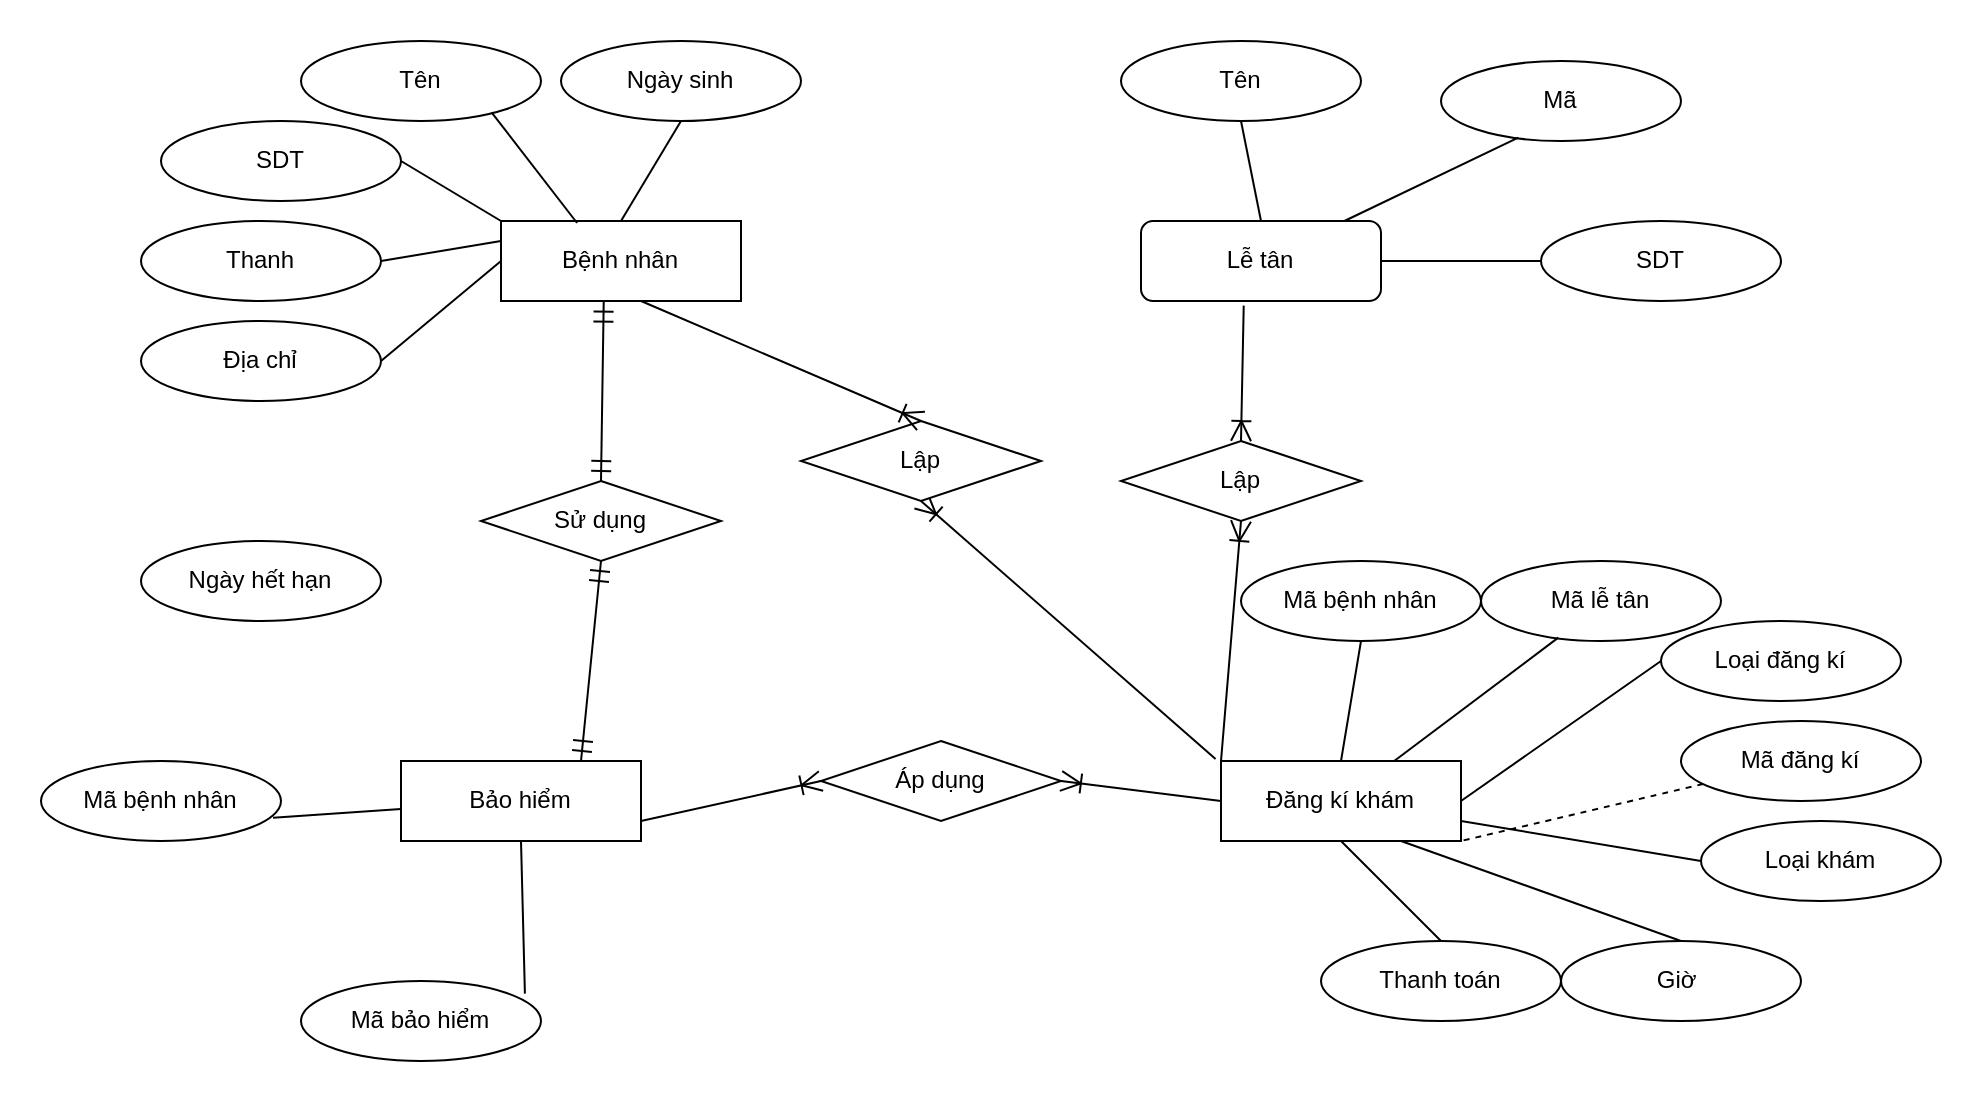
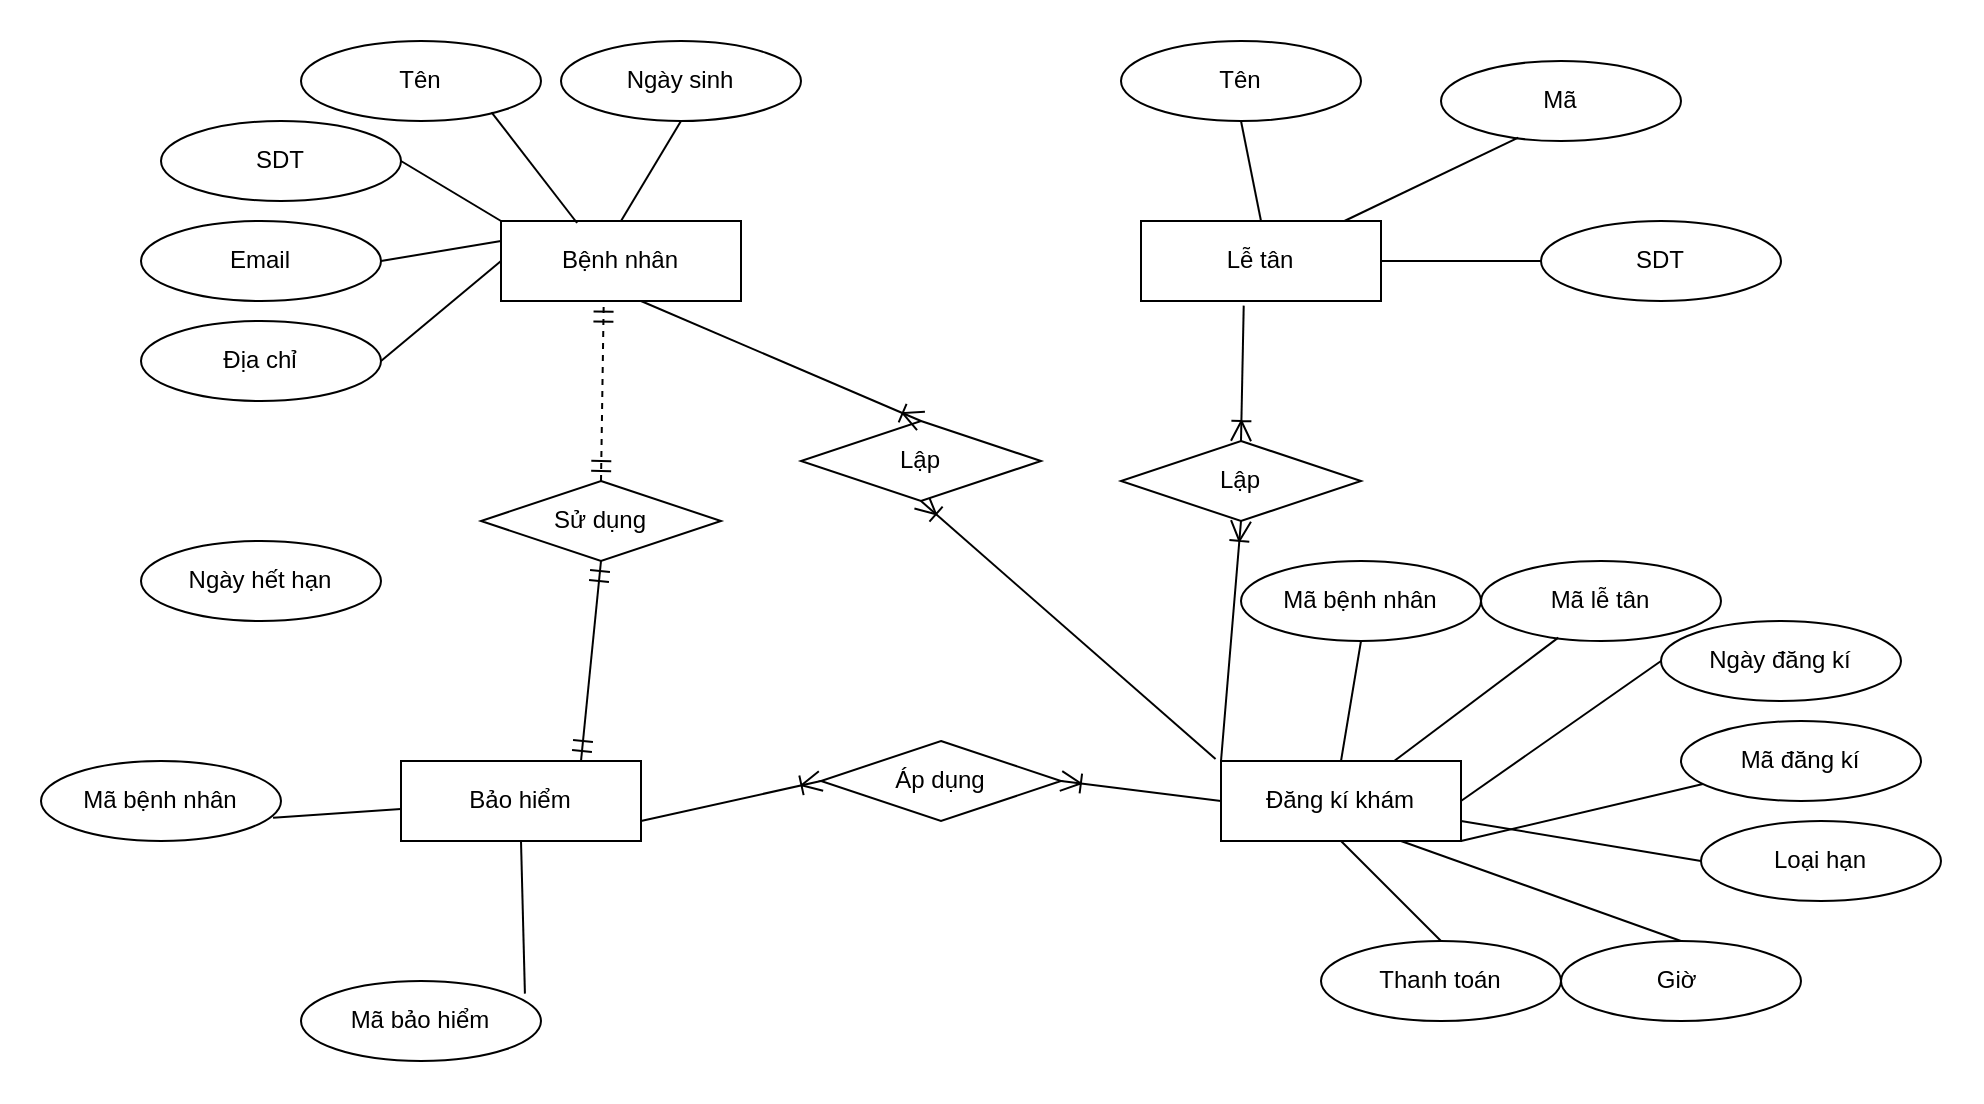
node "Thanh": label "Thanh" -> "Email"
node "Lễ tân": shape rounded rectangle -> rectangle
edge "Bệnh nhân" -- "Sử dụng": style solid -> dashed
node "Loại đăng kí": label "Loại đăng kí" -> "Ngày đăng kí"
edge "Mã đăng kí" -- "Đăng kí khám": style dashed -> solid
node "Loại khám": label "Loại khám" -> "Loại hạn"
